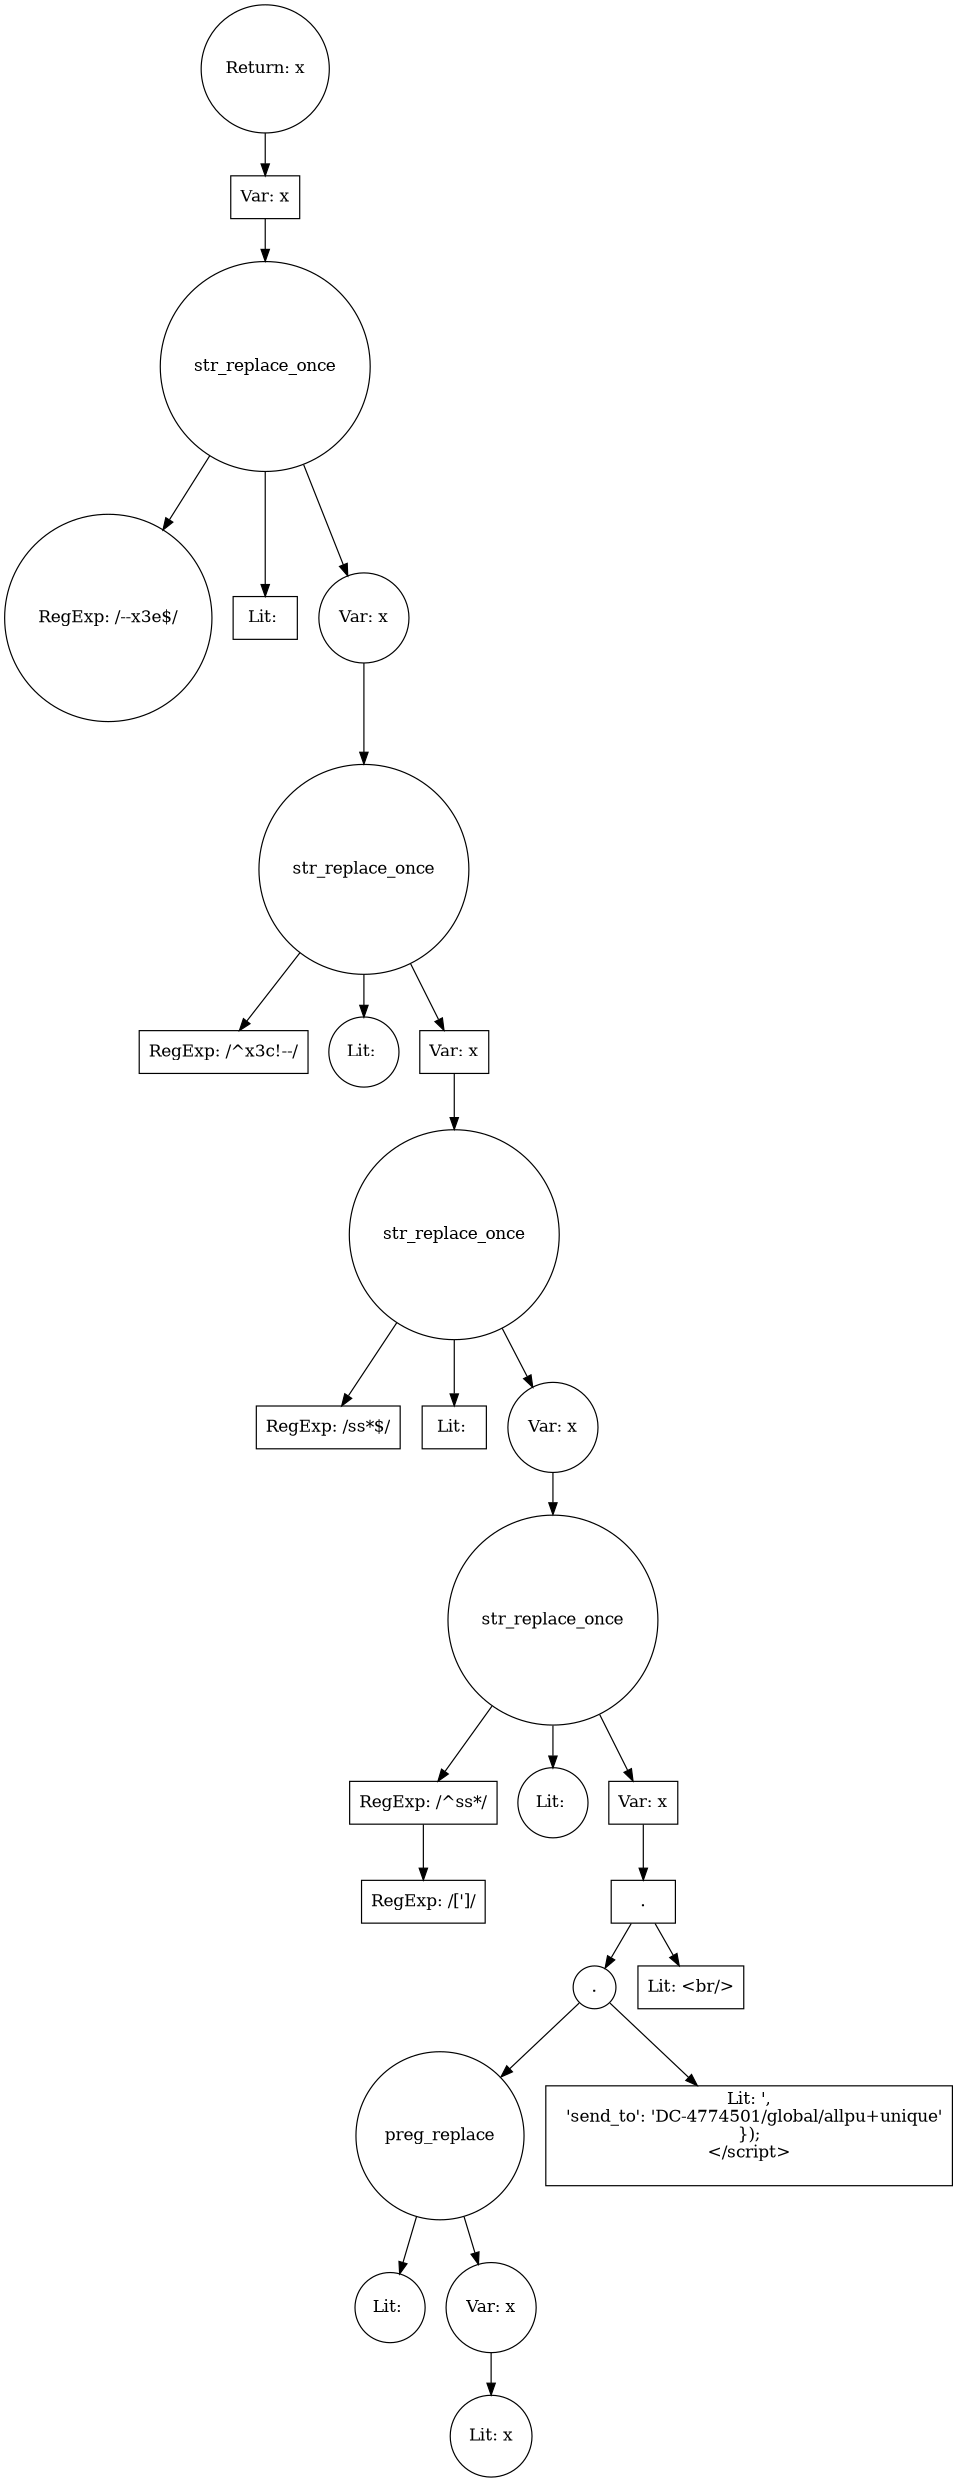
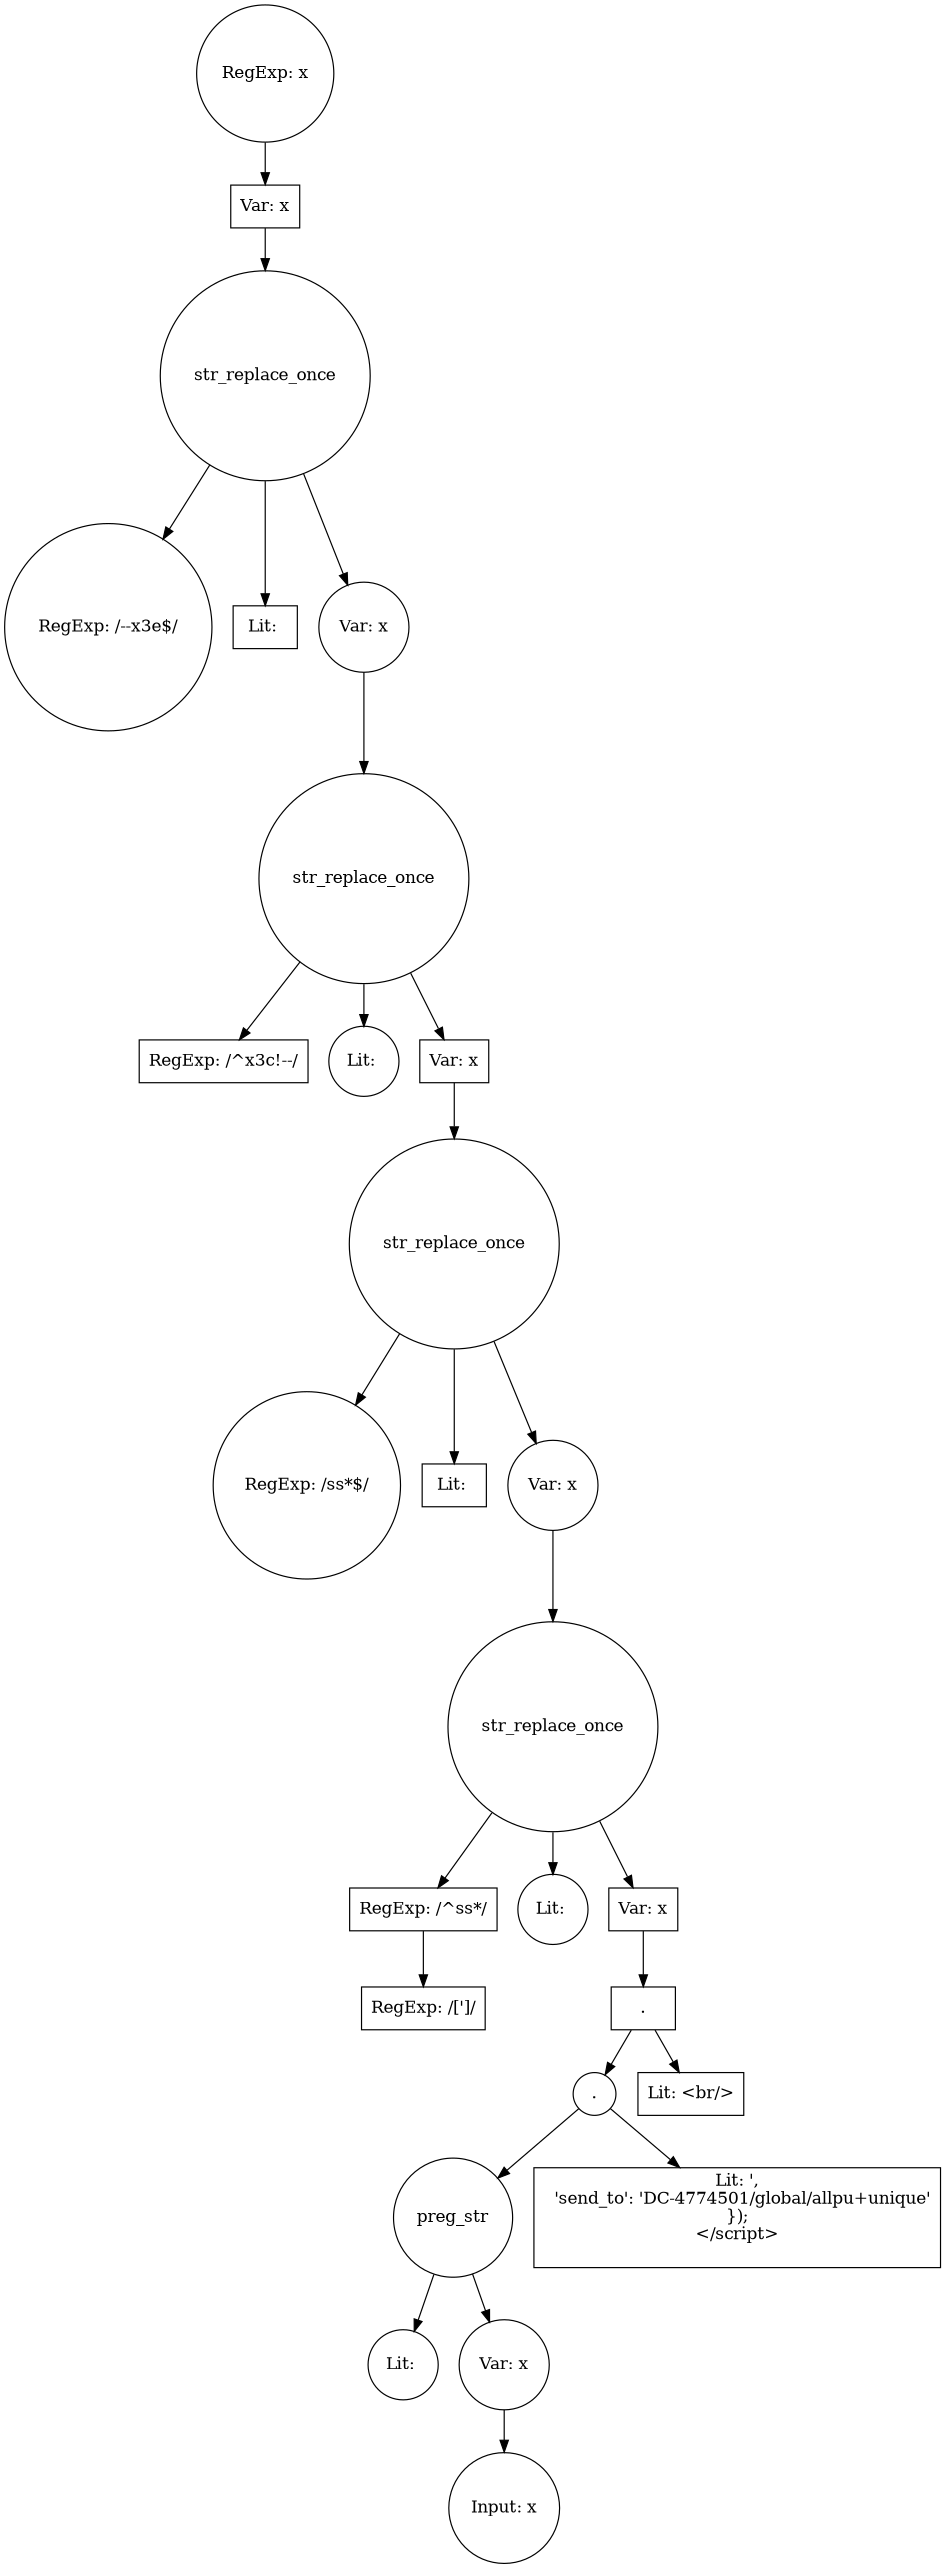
node "Return: x": label "Return: x" -> "RegExp: x"
node "RegExp: /ss*$/": shape box -> circle
node "preg_replace": label "preg_replace" -> "preg_str"
node "Lit: x": label "Lit: x" -> "Input: x"
